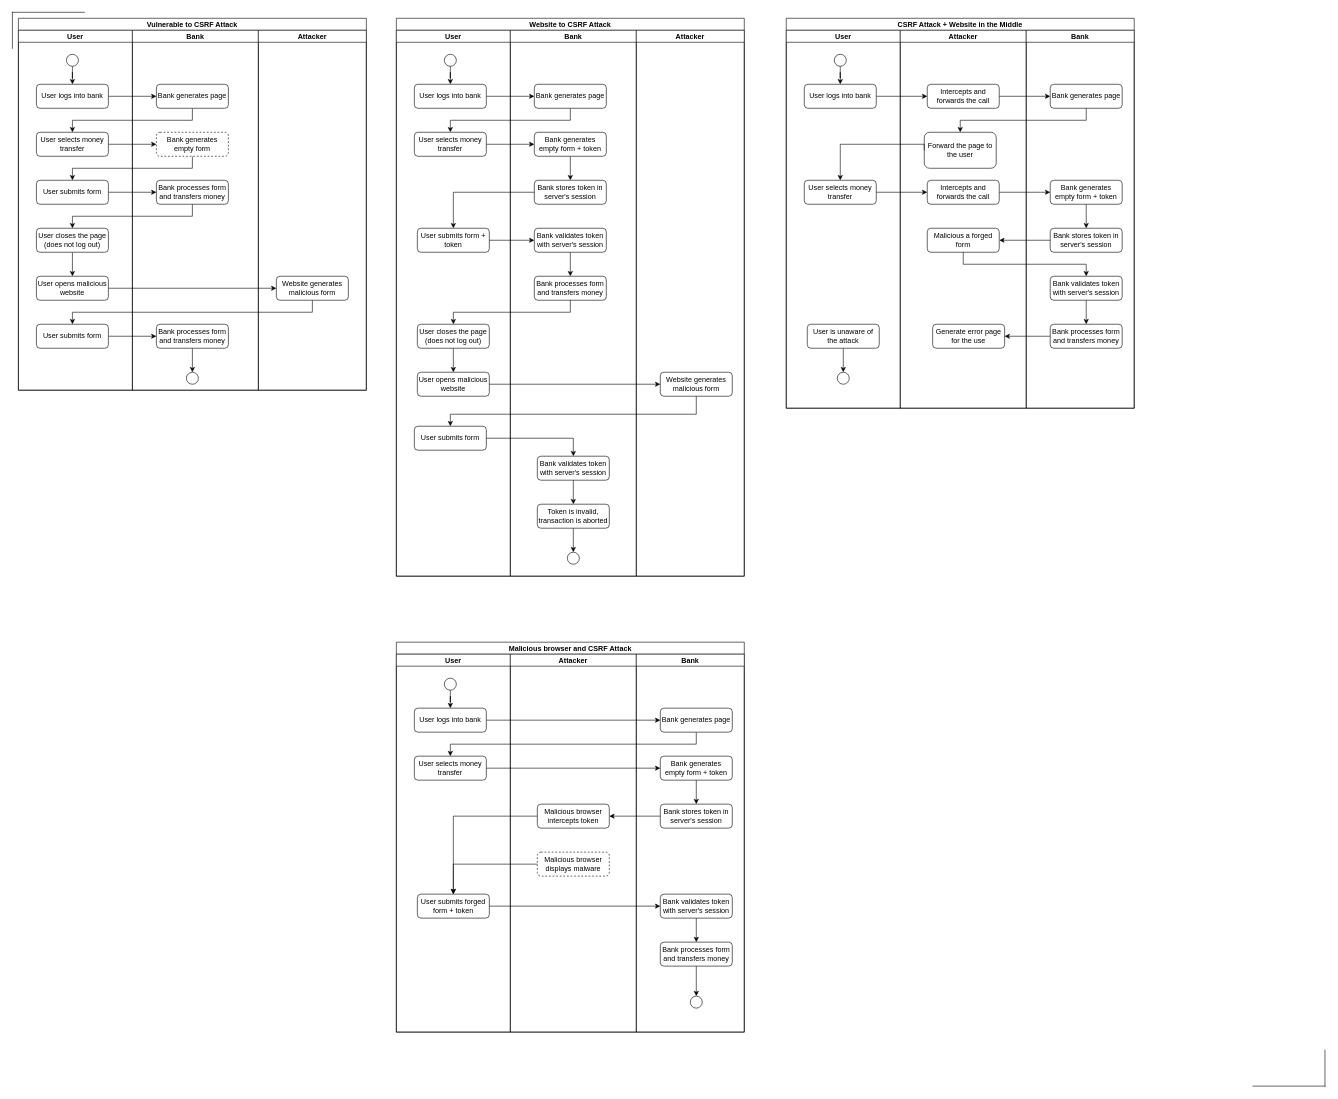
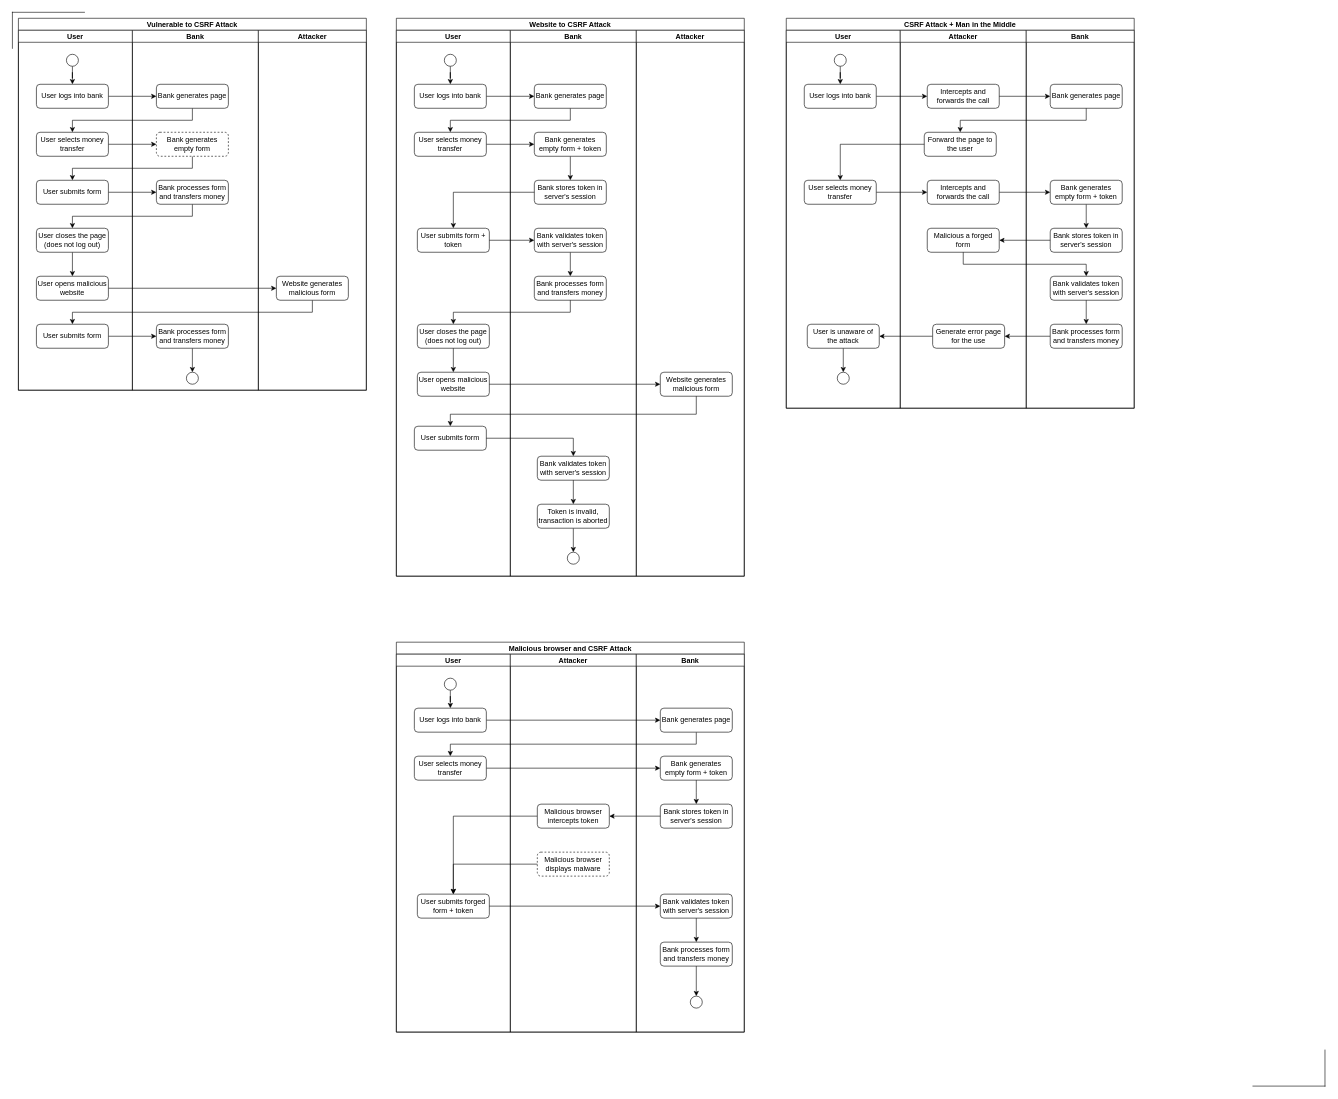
node "CSRF Attack + Website in the Middle": label "CSRF Attack + Website in the Middle" -> "CSRF Attack + Man in the Middle"
node "Forward the page to the user": size 72x36 -> 72x24
edge "Generate error page for the use" -> "User is unaware of the attack": added
